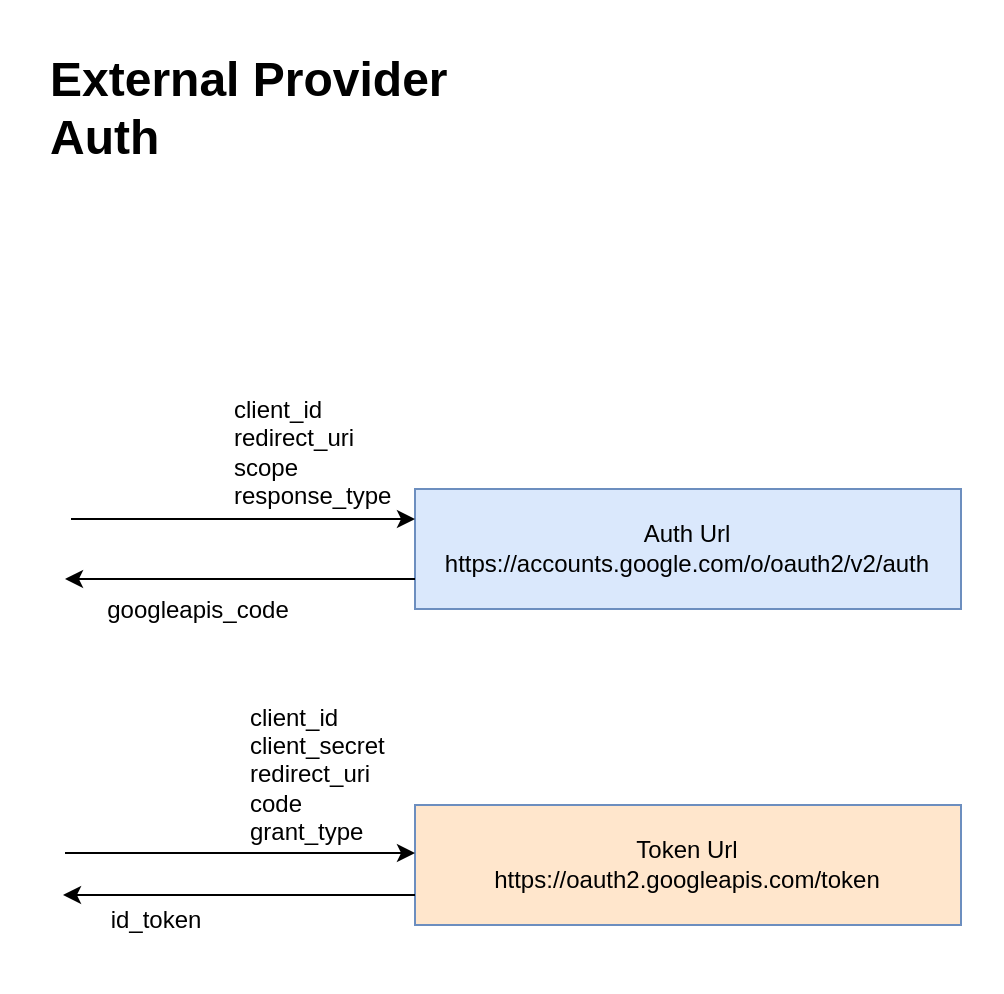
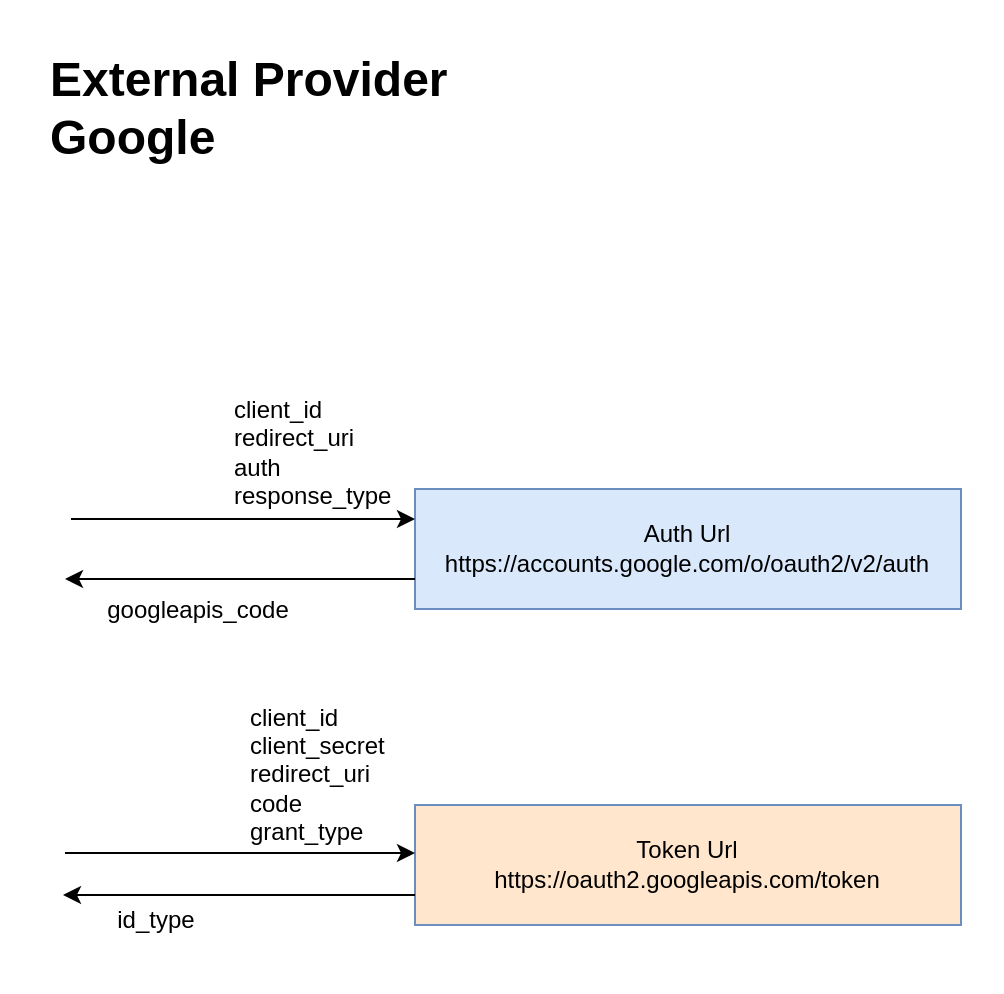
node "External Provider Auth": label "External Provider Auth" -> "External Provider Google"
node "client_id redirect_uri scope response_type": label "client_id redirect_uri scope response_type" -> "client_id redirect_uri auth response_type"
node "id_token": label "id_token" -> "id_type"
